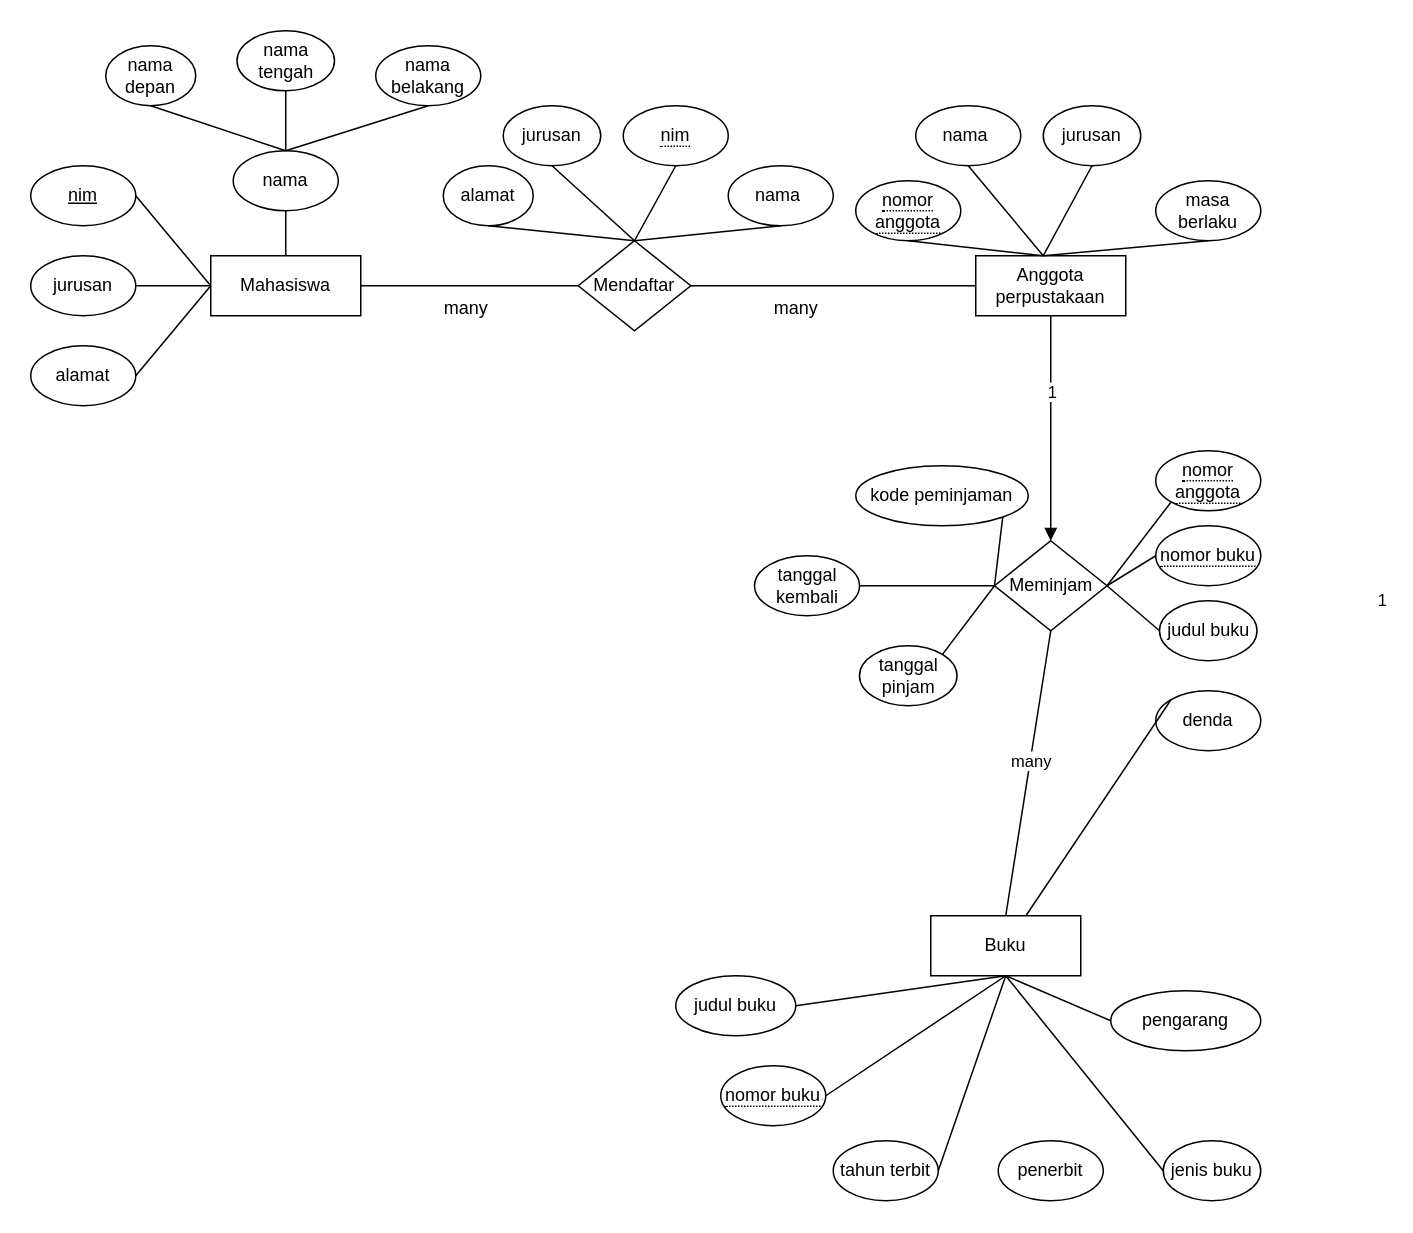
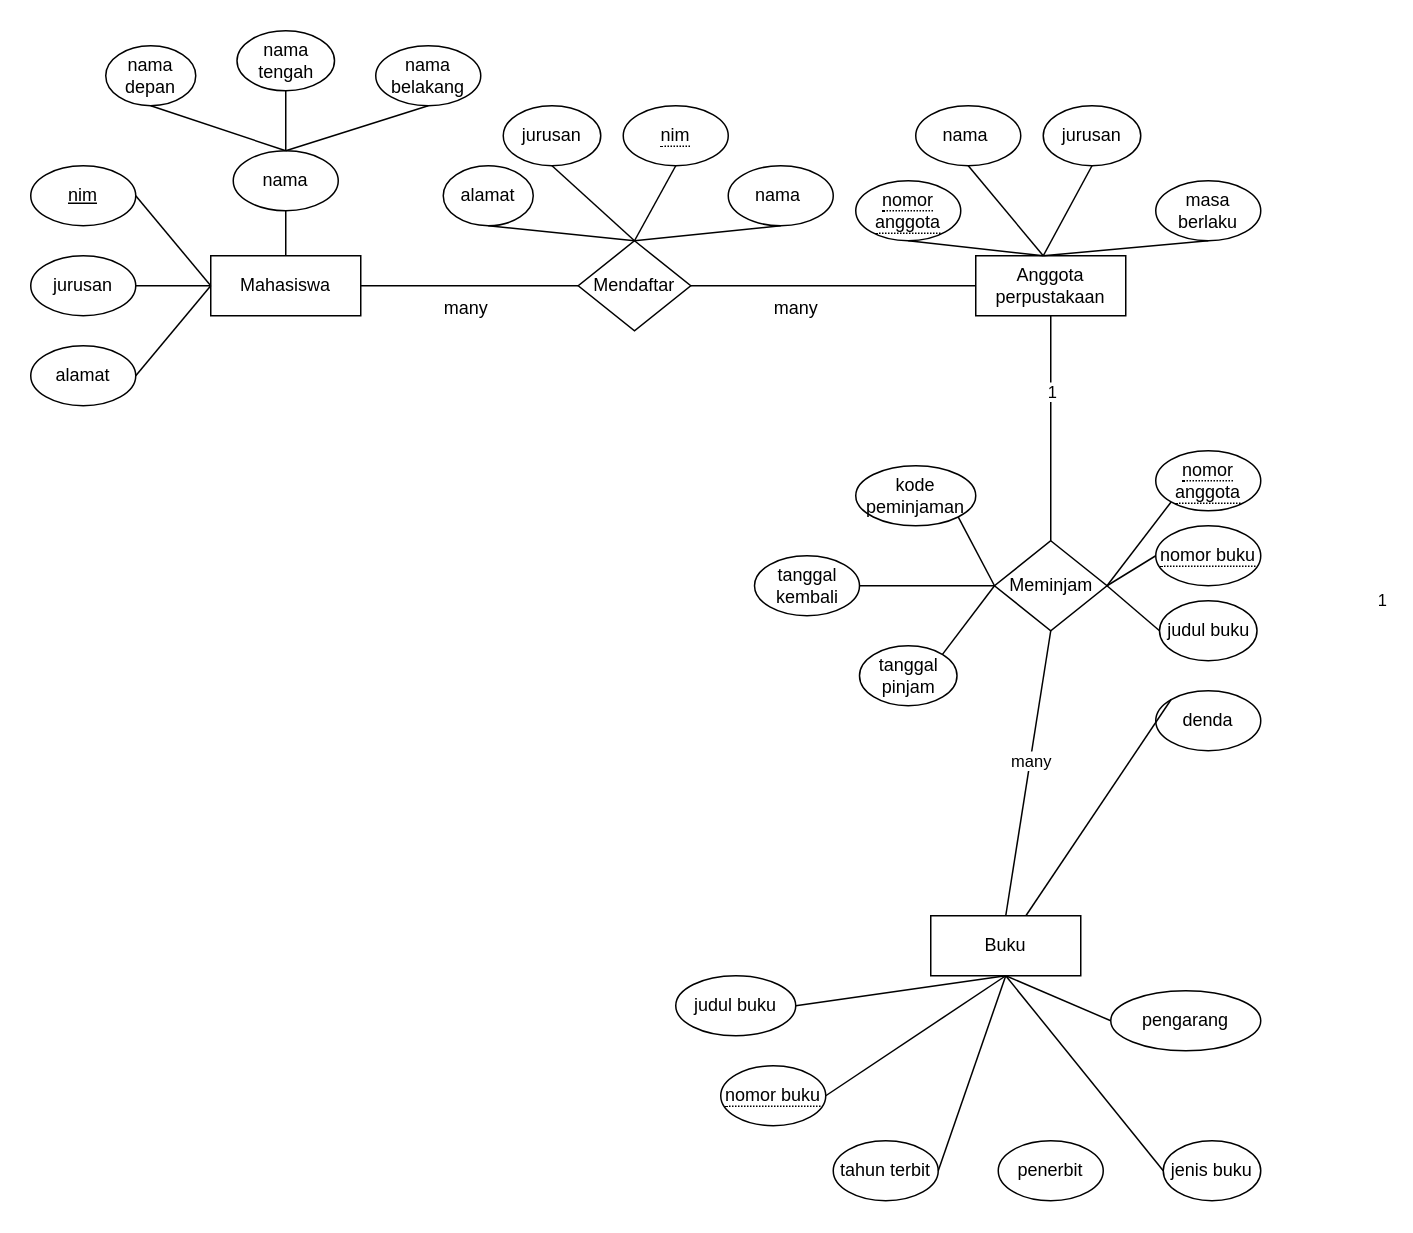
node "kode peminjaman": size 173x60 -> 120x60
edge "Anggota perpustakaan" -> "Meminjam": arrowhead block -> none
